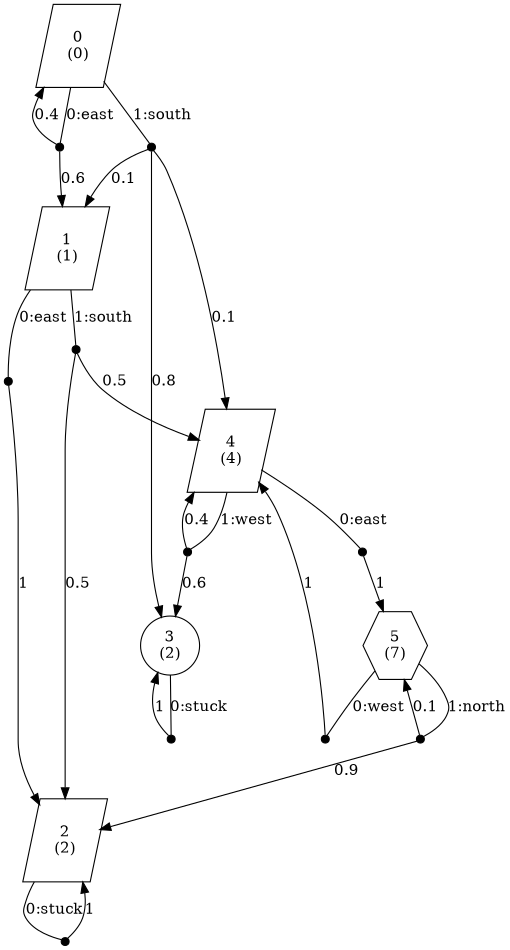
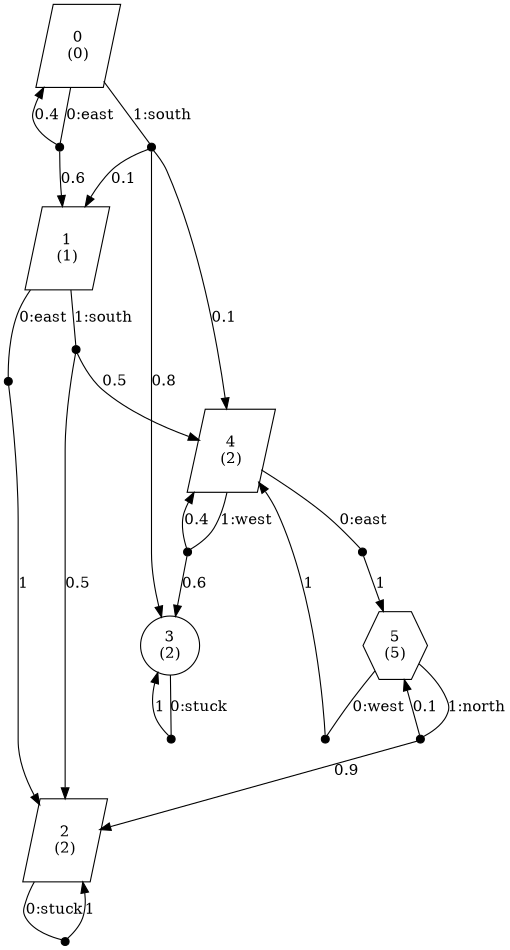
node "4 (4)": label "4 (4)" -> "4 (2)"
node "5 (7)": label "5 (7)" -> "5 (5)"
